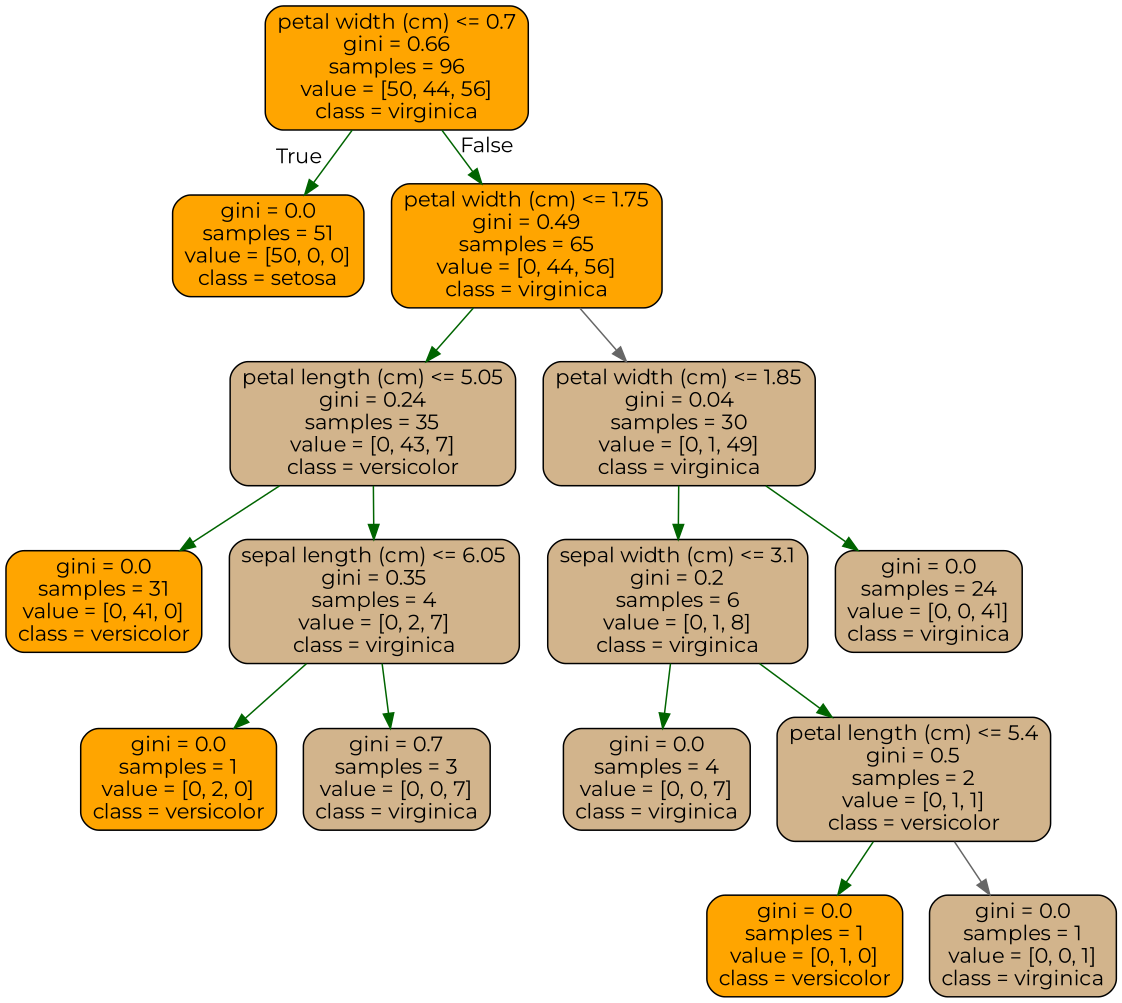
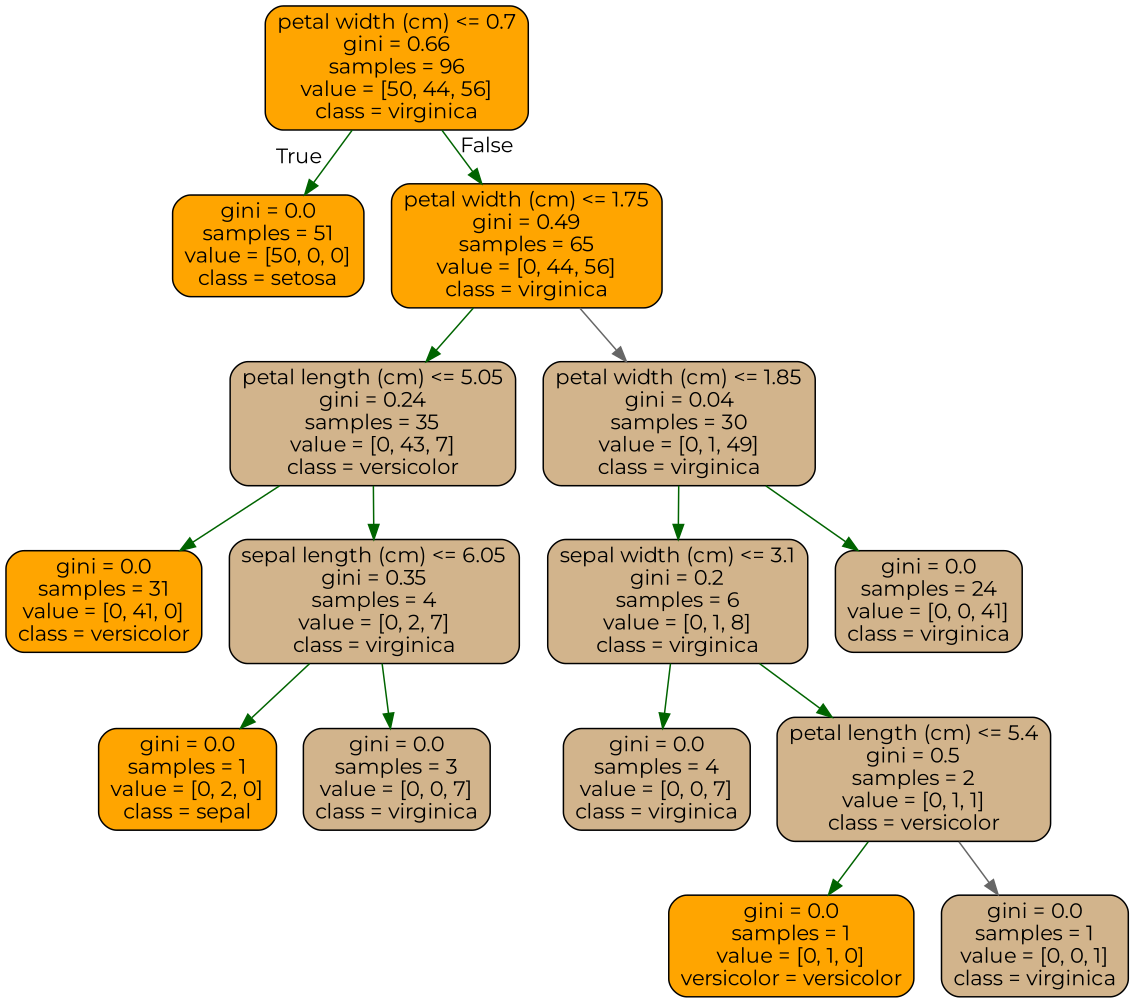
node "gini = 0.0 samples = 1 value = [0, 2, 0] class = versicolor": label "gini = 0.0 samples = 1 value = [0, 2, 0] class = versicolor" -> "gini = 0.0 samples = 1 value = [0, 2, 0] class = sepal"
node "gini = 0.7 samples = 3 value = [0, 0, 7] class = virginica": label "gini = 0.7 samples = 3 value = [0, 0, 7] class = virginica" -> "gini = 0.0 samples = 3 value = [0, 0, 7] class = virginica"
node "gini = 0.0 samples = 1 value = [0, 1, 0] class = versicolor": label "gini = 0.0 samples = 1 value = [0, 1, 0] class = versicolor" -> "gini = 0.0 samples = 1 value = [0, 1, 0] versicolor = versicolor"
